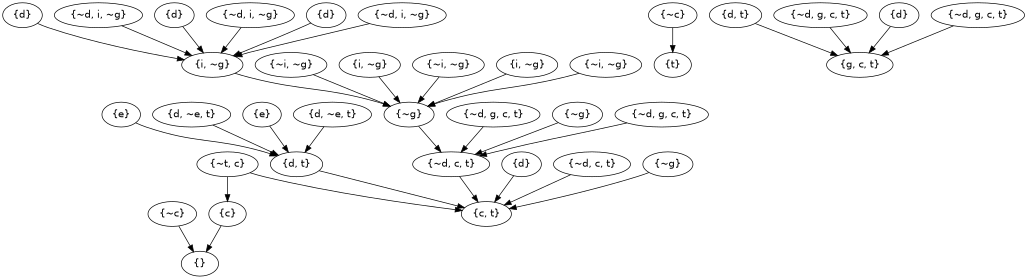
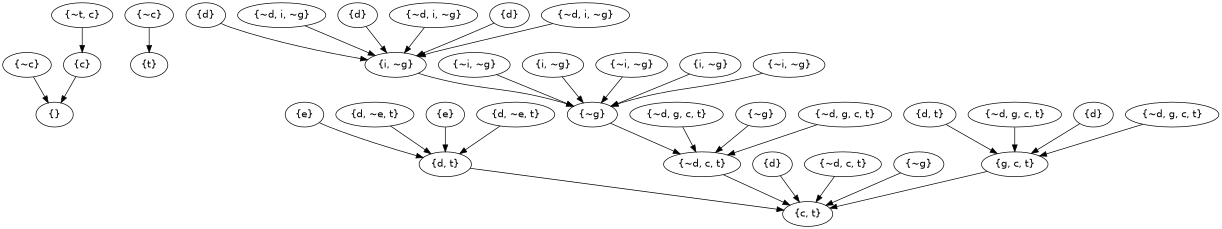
edge "{~t, c}" -> "{c, t}": now "{g, c, t}" -> "{c, t}"
